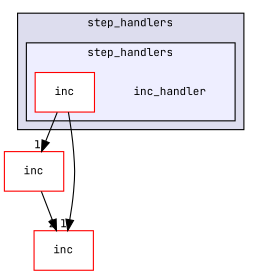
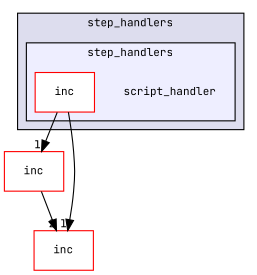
node "inc_handler": label "inc_handler" -> "script_handler"
